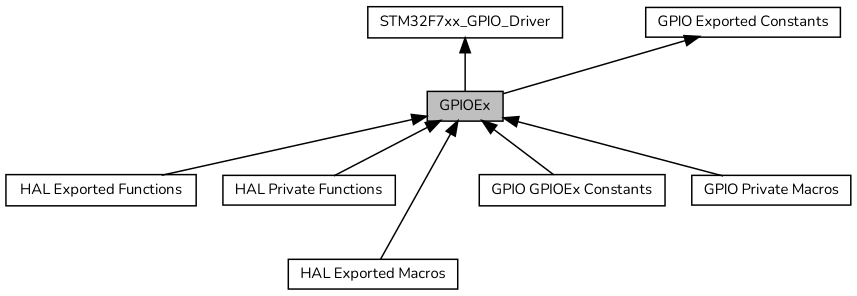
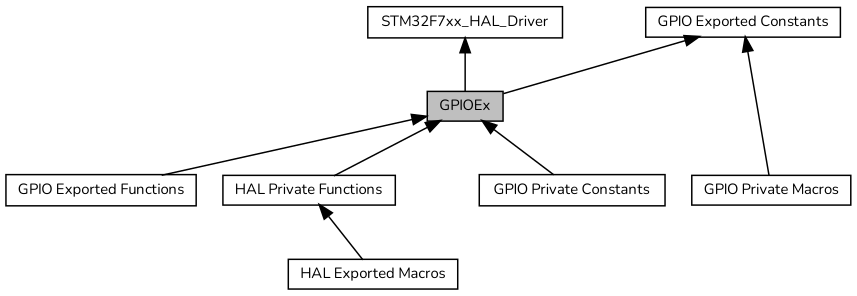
node "STM32F7xx_GPIO_Driver": label "STM32F7xx_GPIO_Driver" -> "STM32F7xx_HAL_Driver"
edge "GPIO Private Macros" -> "GPIOEx": now "GPIO Private Macros" -> "GPIO Exported Constants"
node "HAL Exported Functions": label "HAL Exported Functions" -> "GPIO Exported Functions"
node "GPIO GPIOEx Constants": label "GPIO GPIOEx Constants" -> "GPIO Private Constants"
edge "HAL Exported Macros" -> "GPIOEx": now "HAL Exported Macros" -> "HAL Private Functions"
